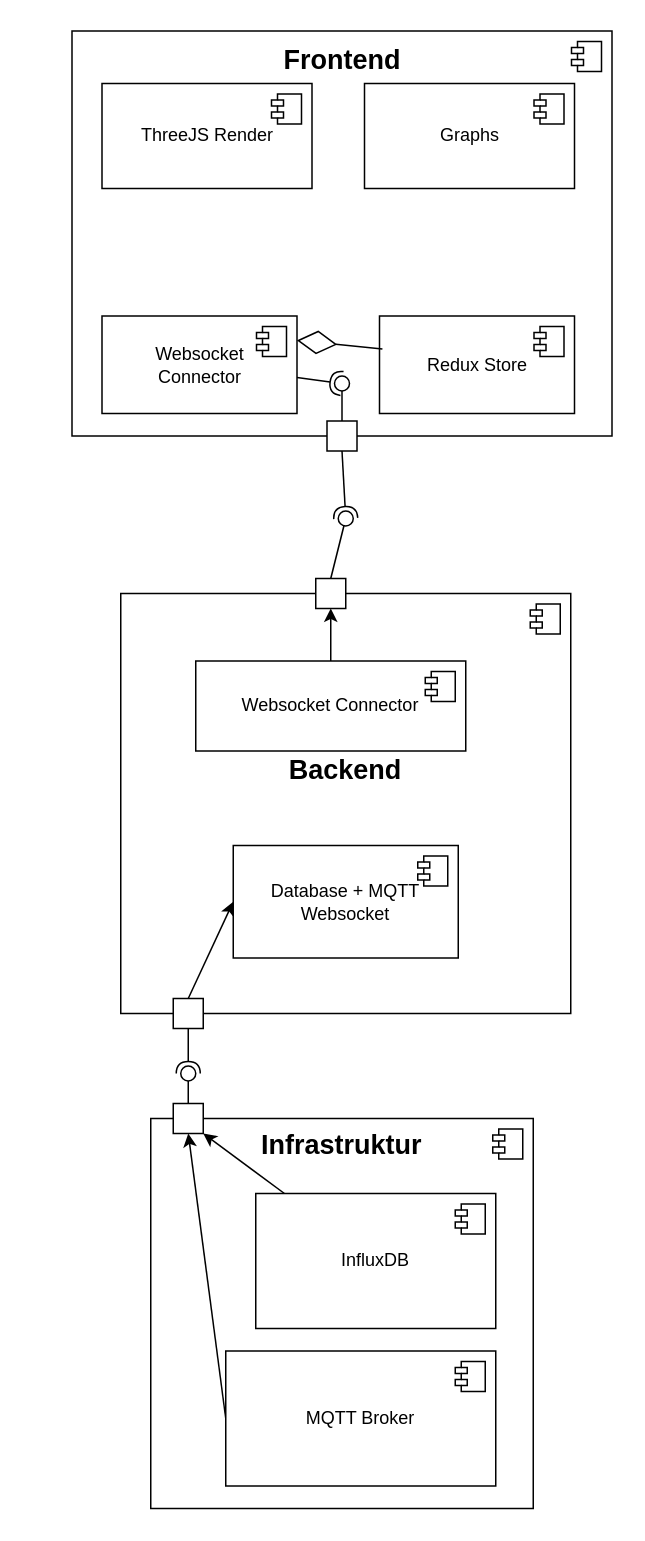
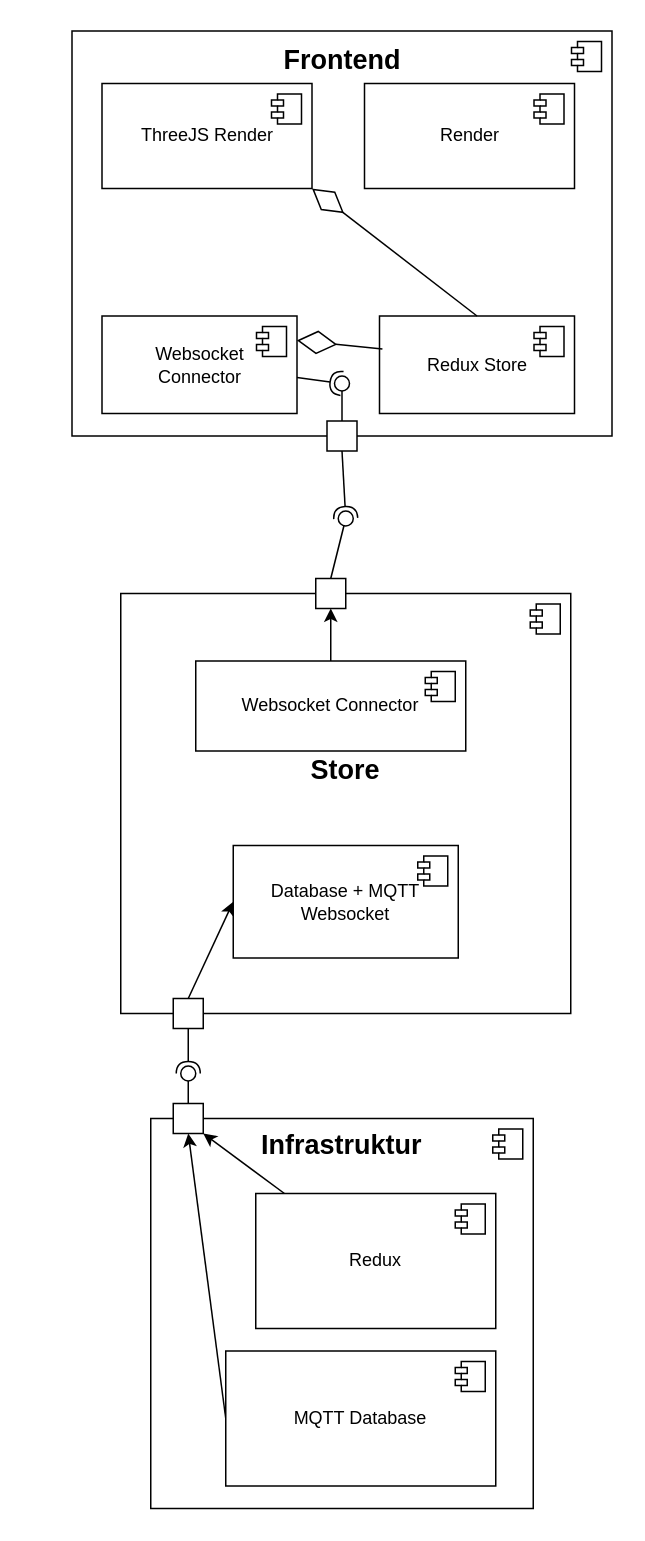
node "Graphs": label "Graphs" -> "Render"
edge "Redux Store" -> "ThreeJS Render": added
node "Backend": label "Backend" -> "Store"
node "InfluxDB": label "InfluxDB" -> "Redux"
node "MQTT Broker": label "MQTT Broker" -> "MQTT Database"
